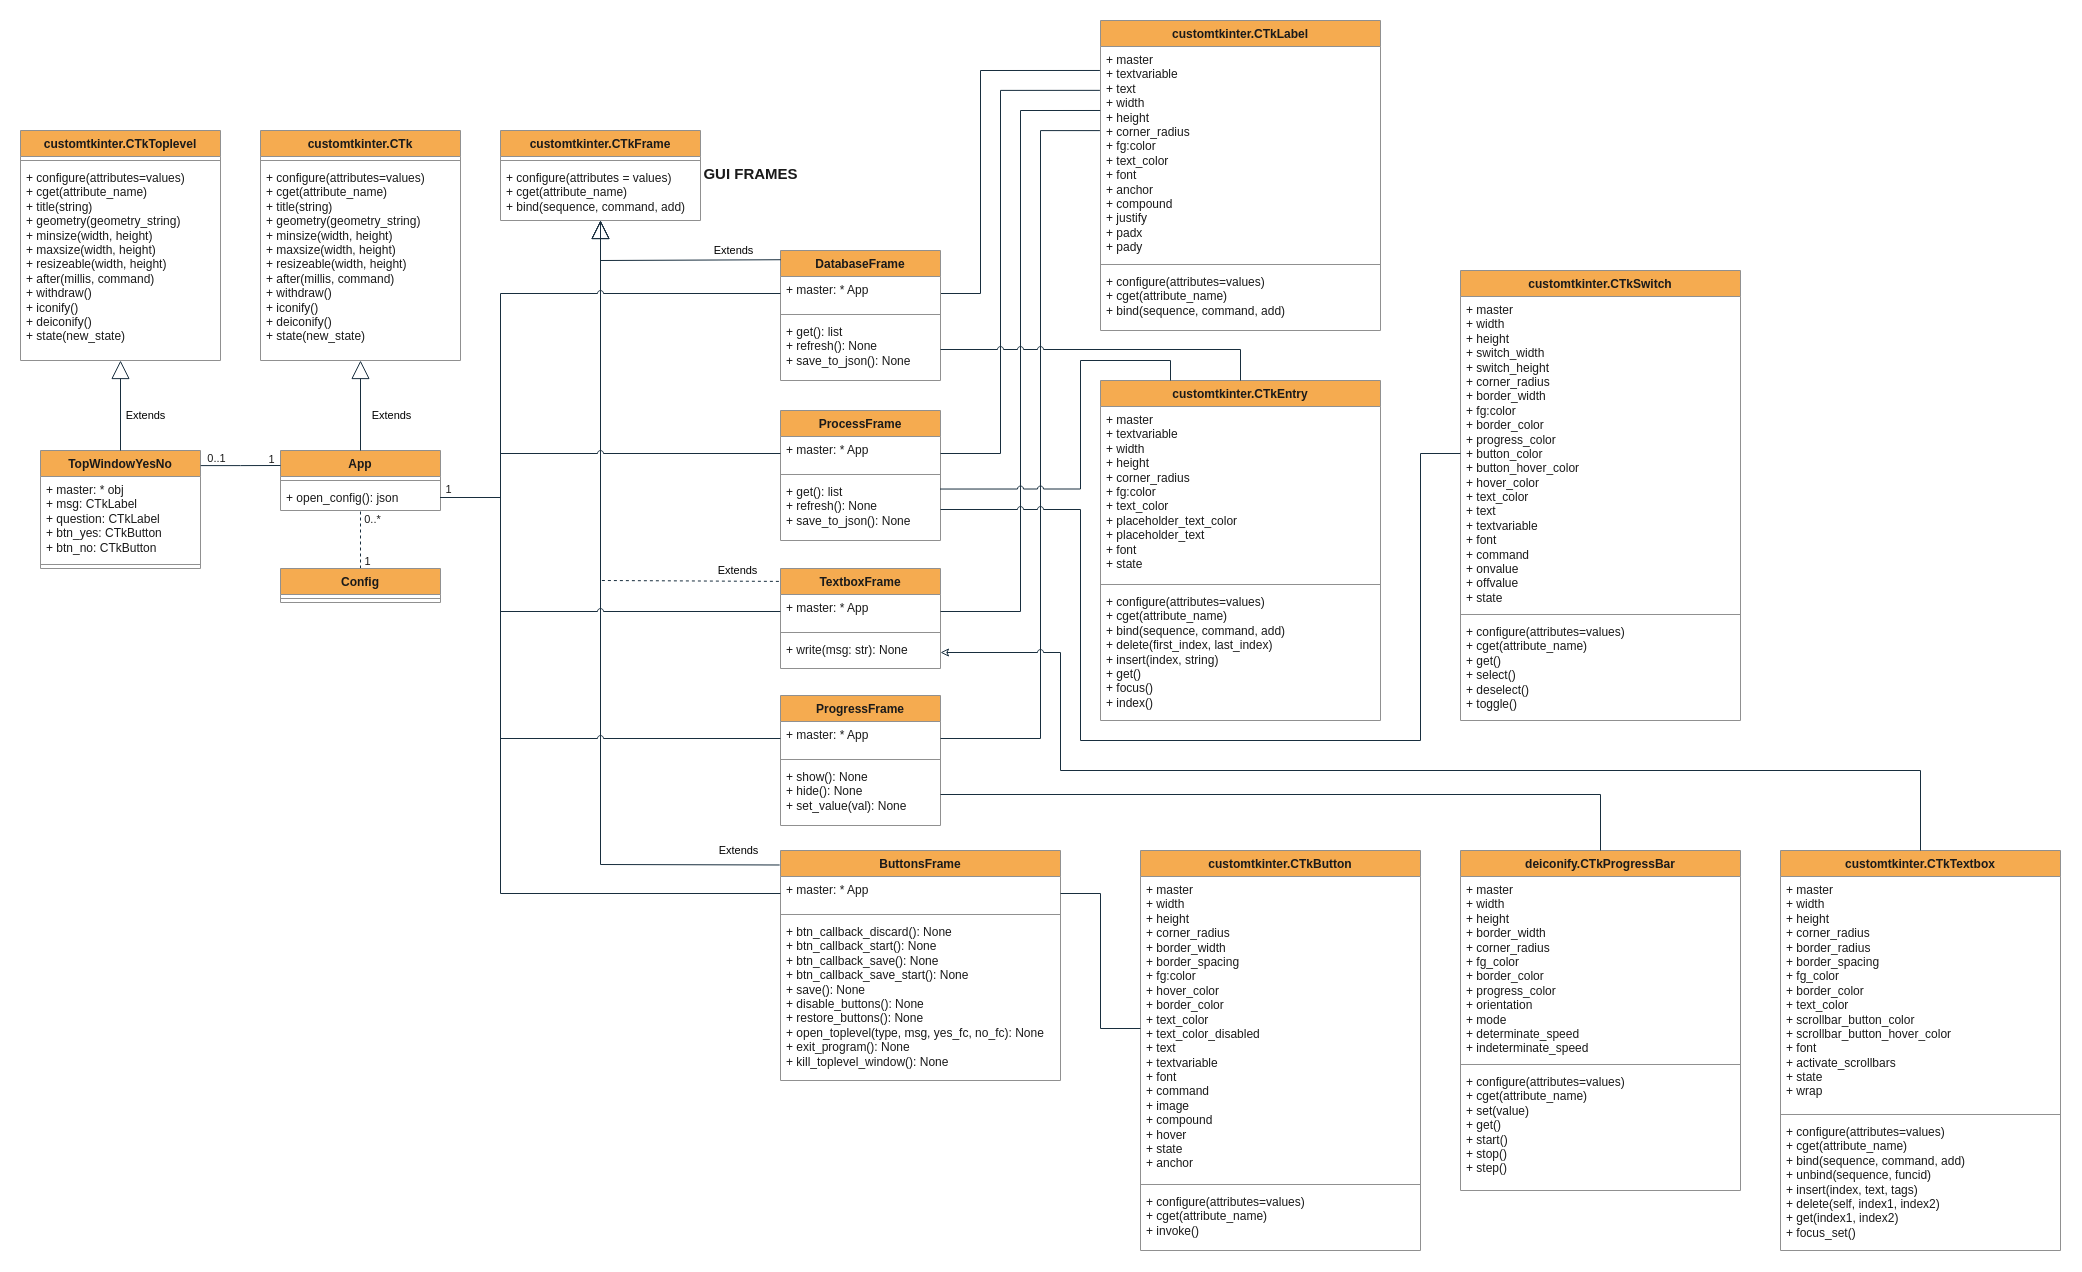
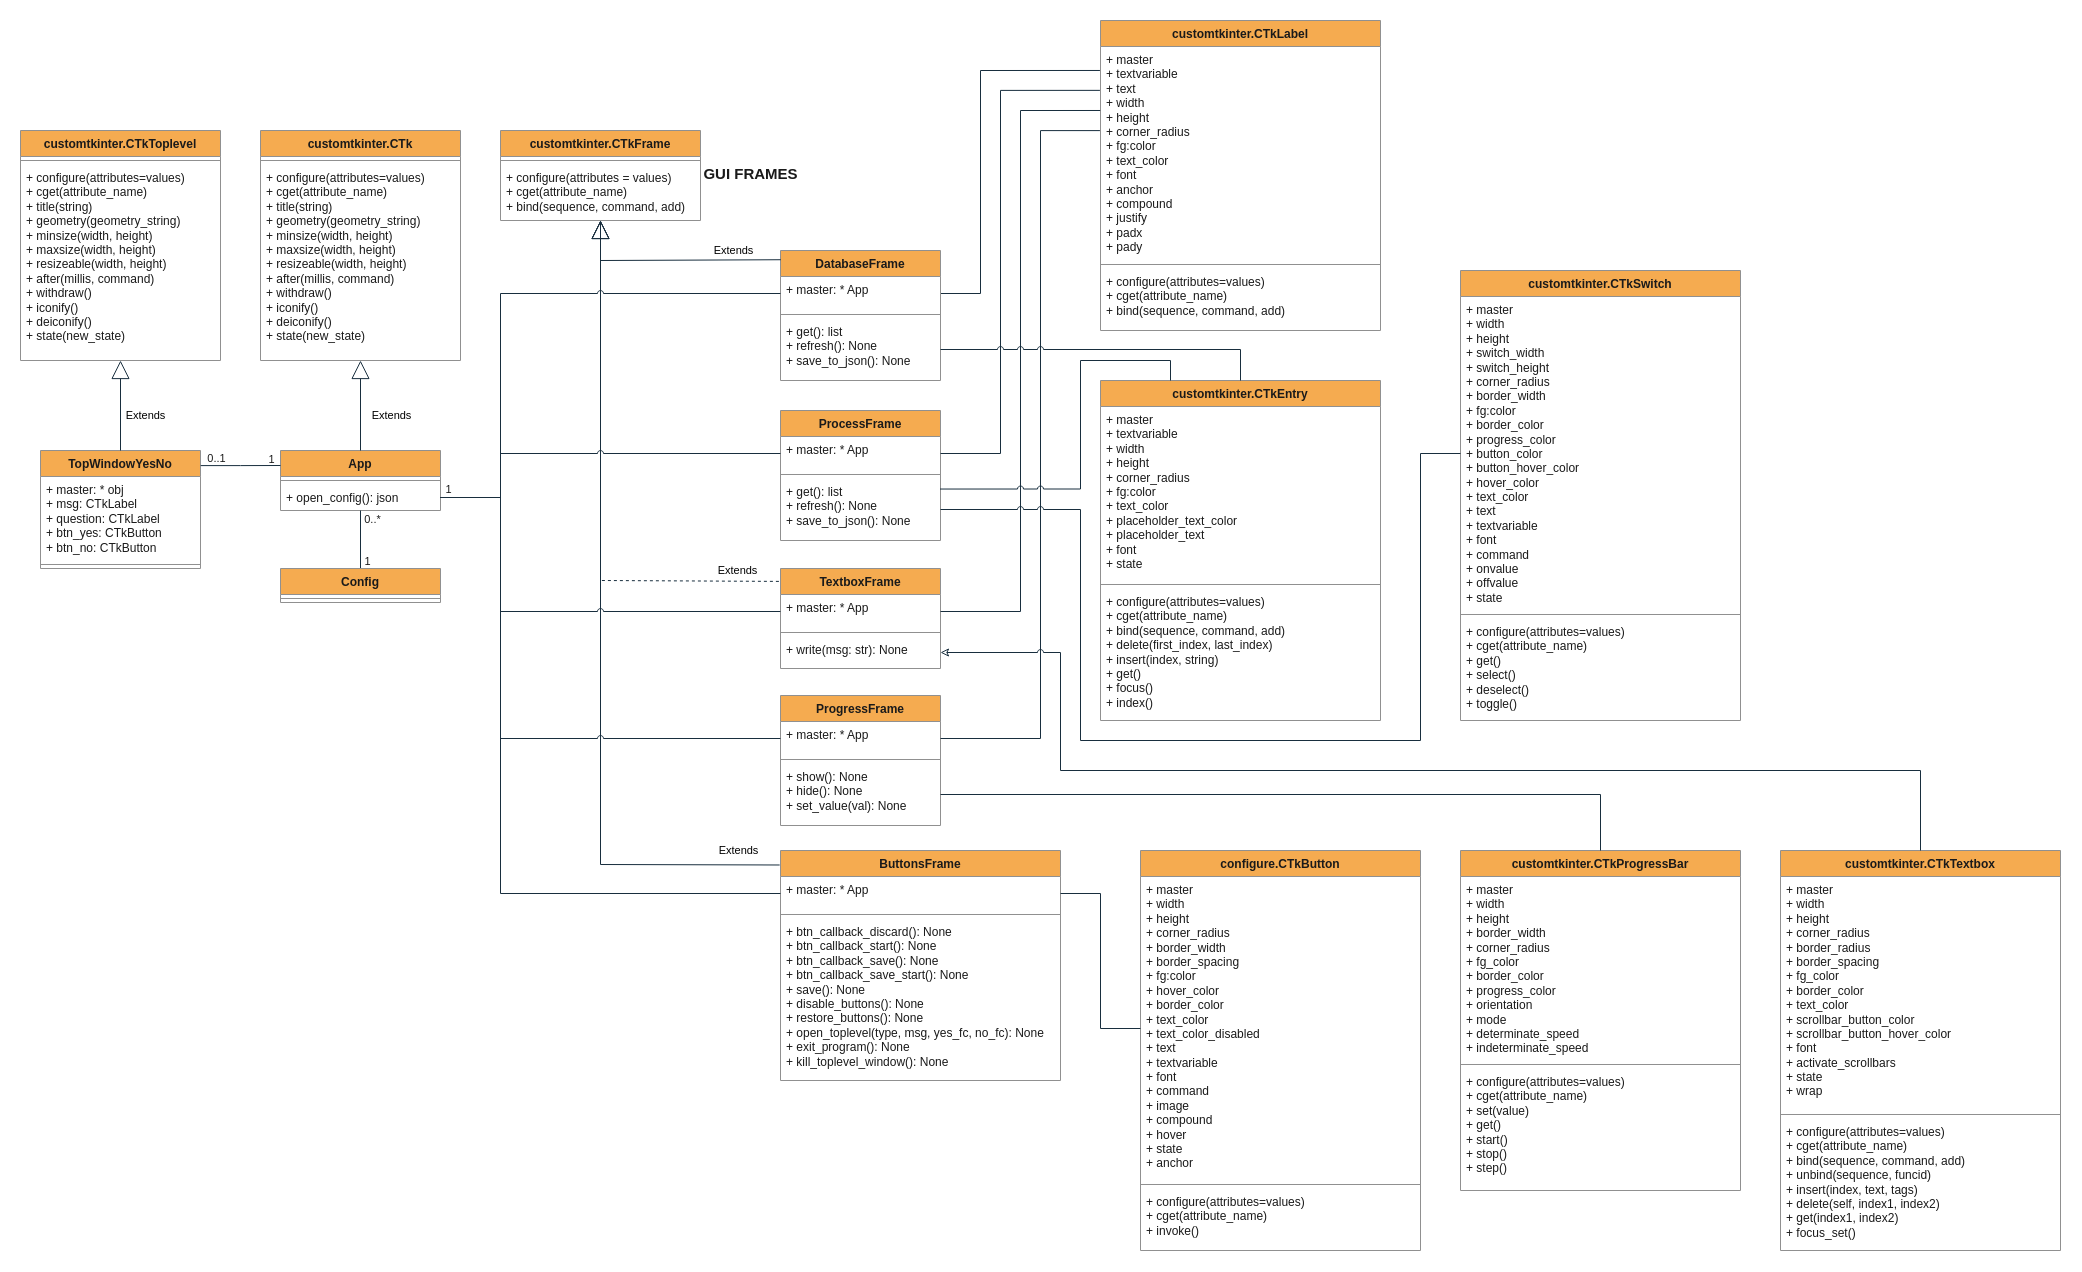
edge "App" -- "Config": style dashed -> solid
node "customtkinter.CTkButton": label "customtkinter.CTkButton" -> "configure.CTkButton"
node "deiconify.CTkProgressBar": label "deiconify.CTkProgressBar" -> "customtkinter.CTkProgressBar"
